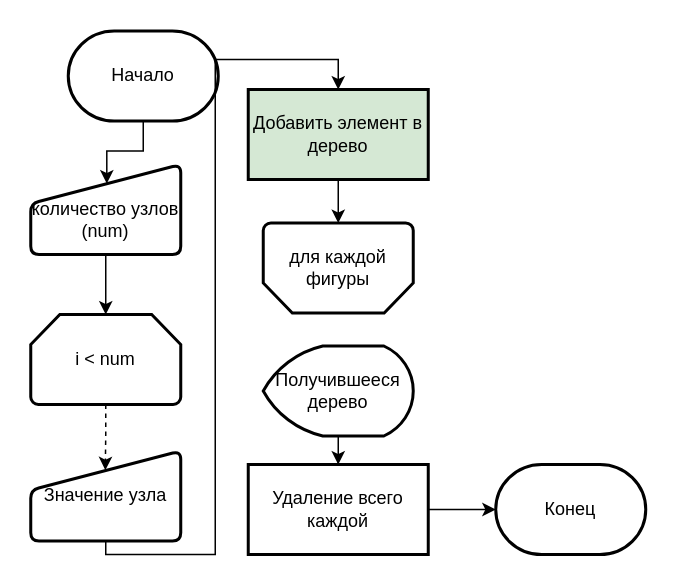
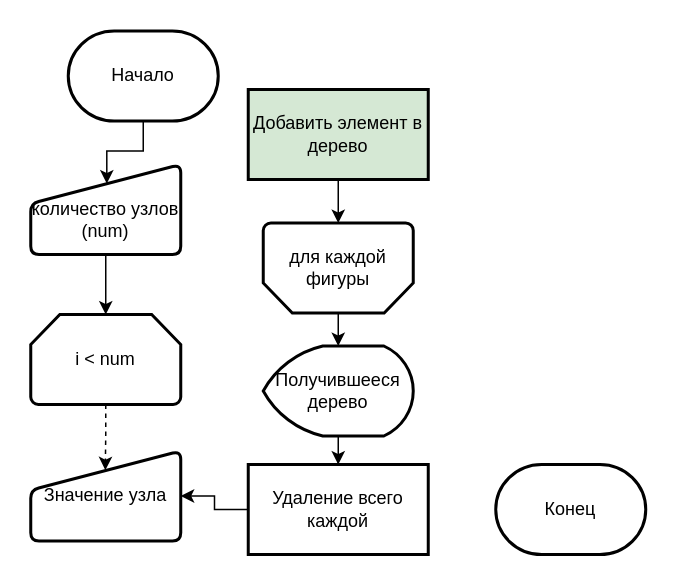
edge "Значение узла" -> "Добавить элемент в дерево": removed
edge "для каждой фигуры" -> "Получившееся дерево": added
edge "Удаление всего каждой" -> "Конец": now "Удаление всего каждой" -> "Значение узла"
